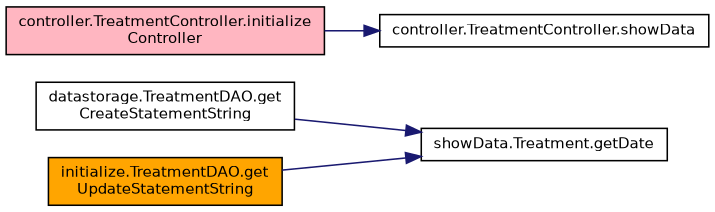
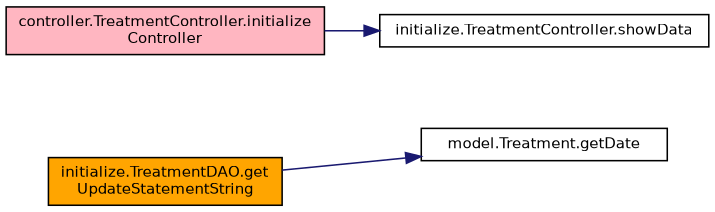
node "controller.TreatmentController.showData": label "controller.TreatmentController.showData" -> "initialize.TreatmentController.showData"
node "datastorage.TreatmentDAO.get CreateStatementString": removed
node "showData.Treatment.getDate": label "showData.Treatment.getDate" -> "model.Treatment.getDate"
